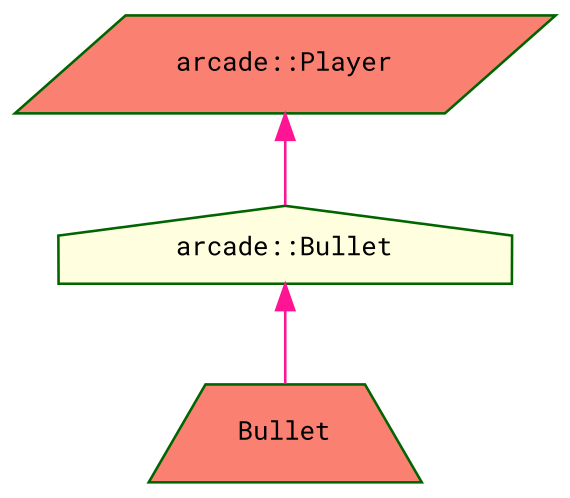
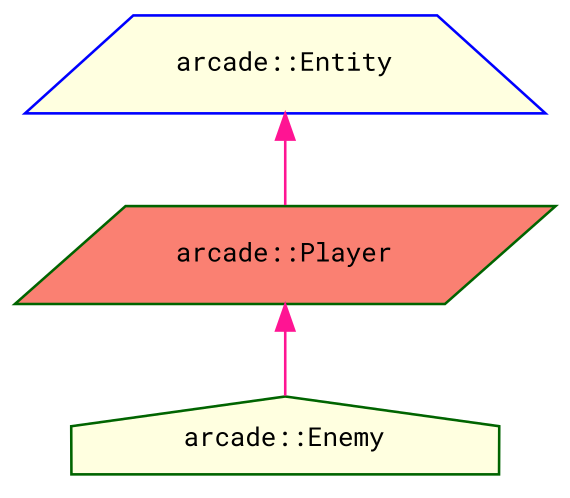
node "arcade::Entity": added
node "arcade::Bullet": label "arcade::Bullet" -> "arcade::Enemy"
node "Bullet": removed
